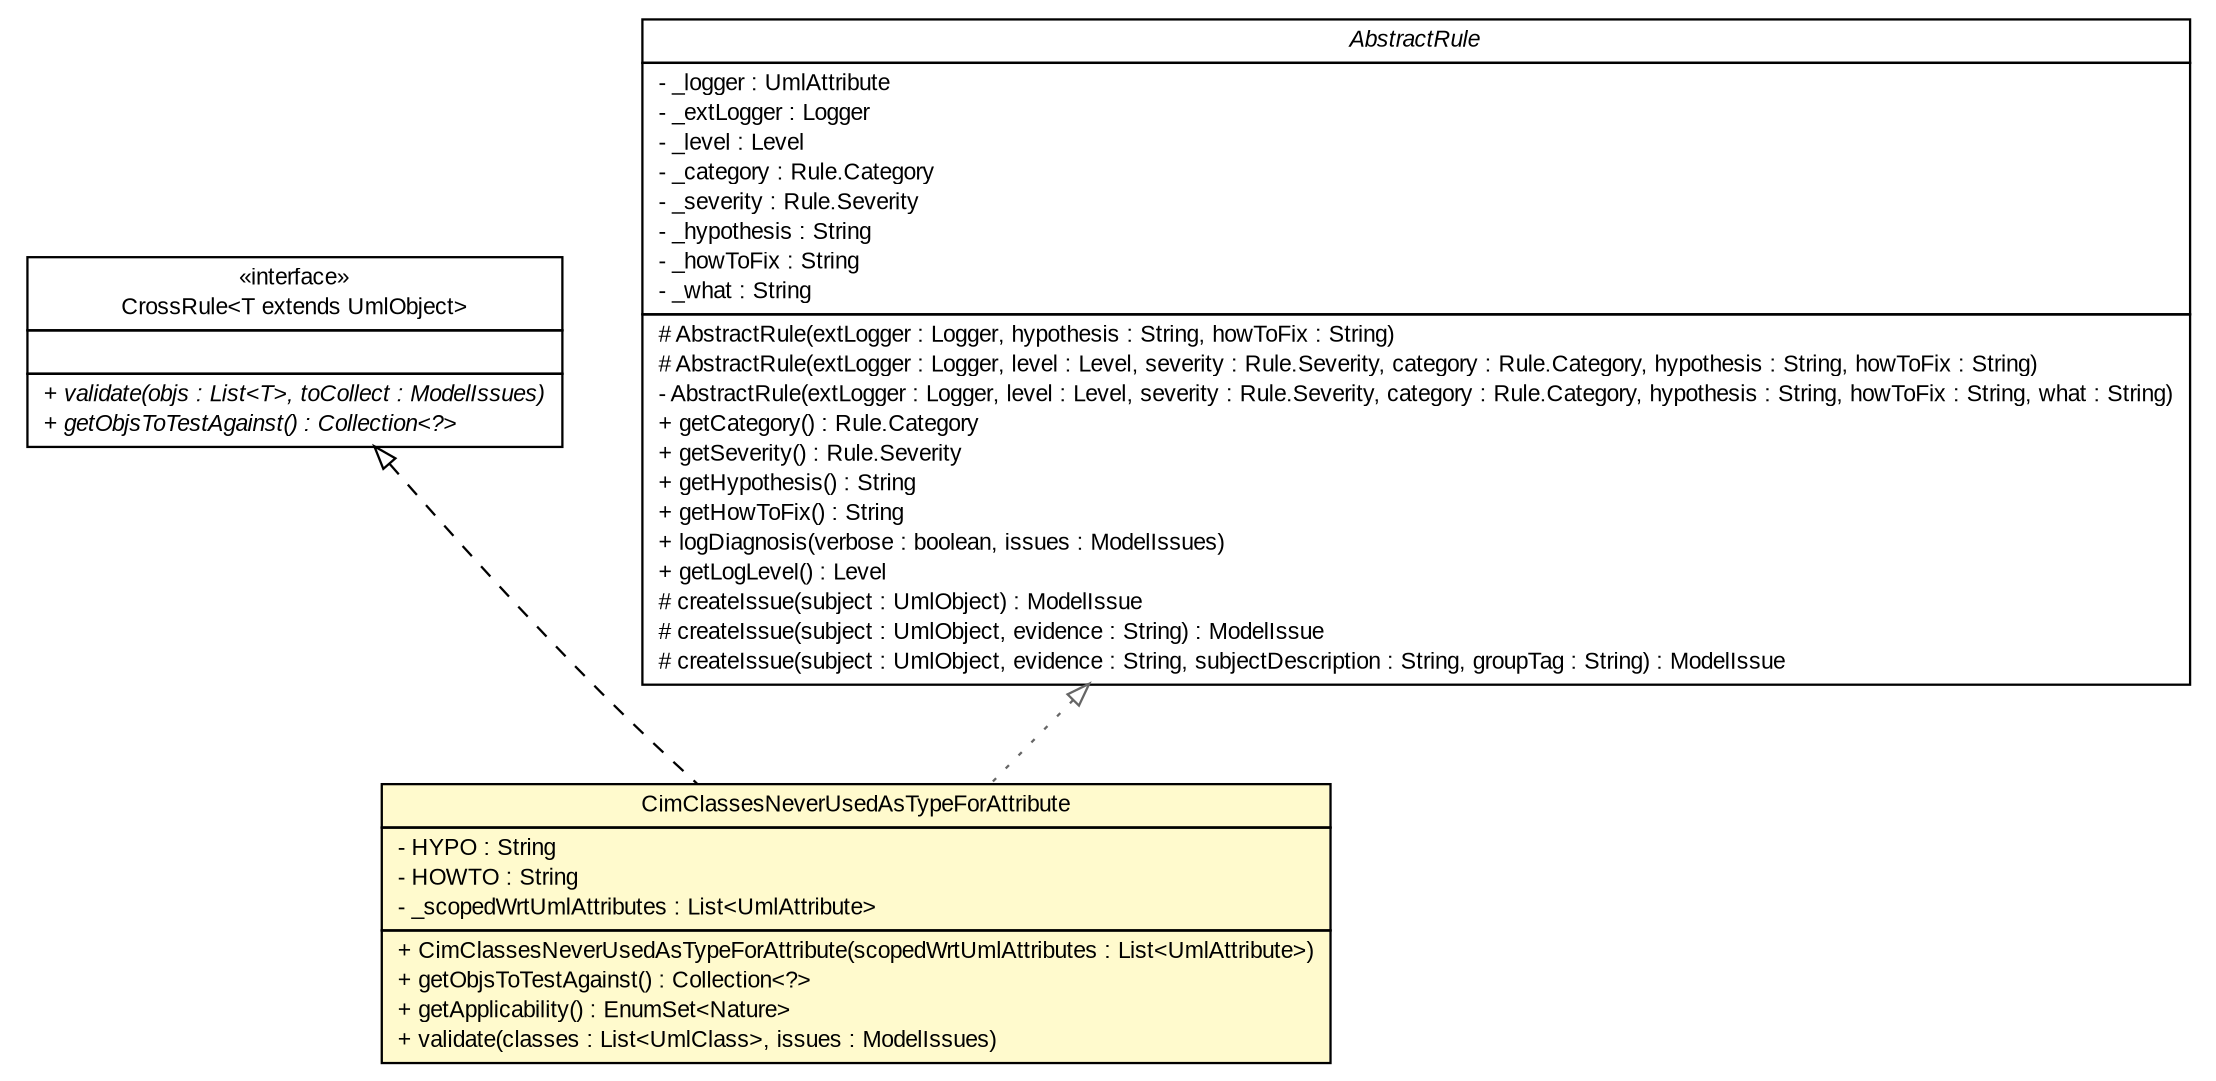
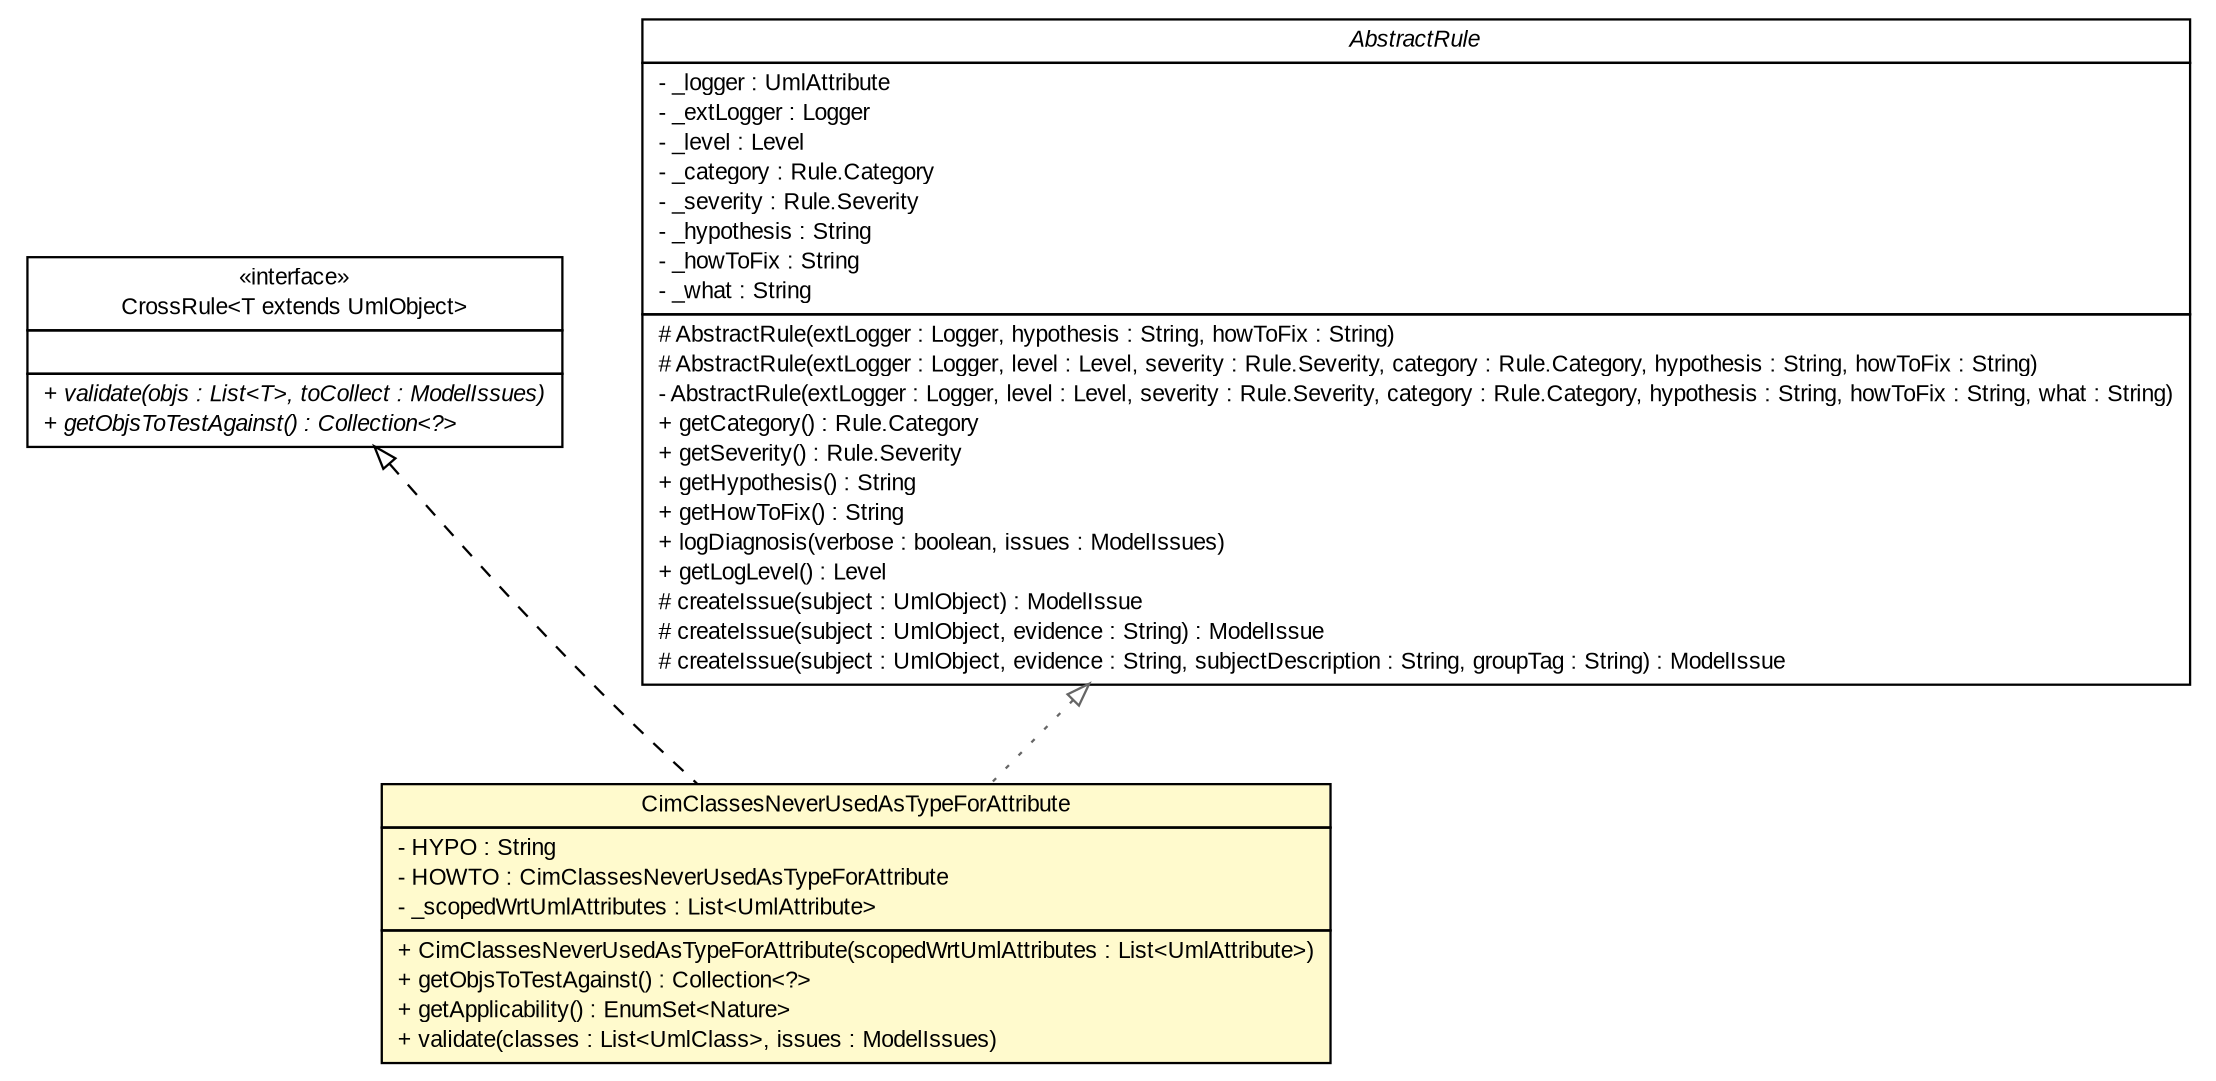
node "CimClassesNeverUsedAsTypeForAttribute": text "- HOWTO : String" -> "- HOWTO : CimClassesNeverUsedAsTypeForAttribute"
